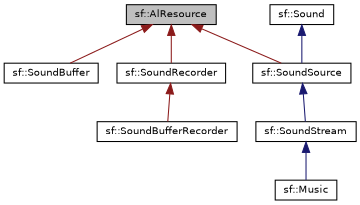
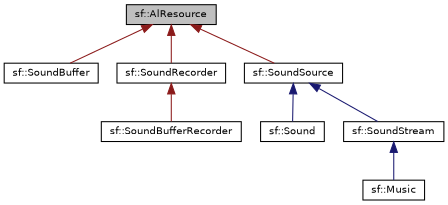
edge "sf::SoundSource" -> "sf::Sound": reversed
